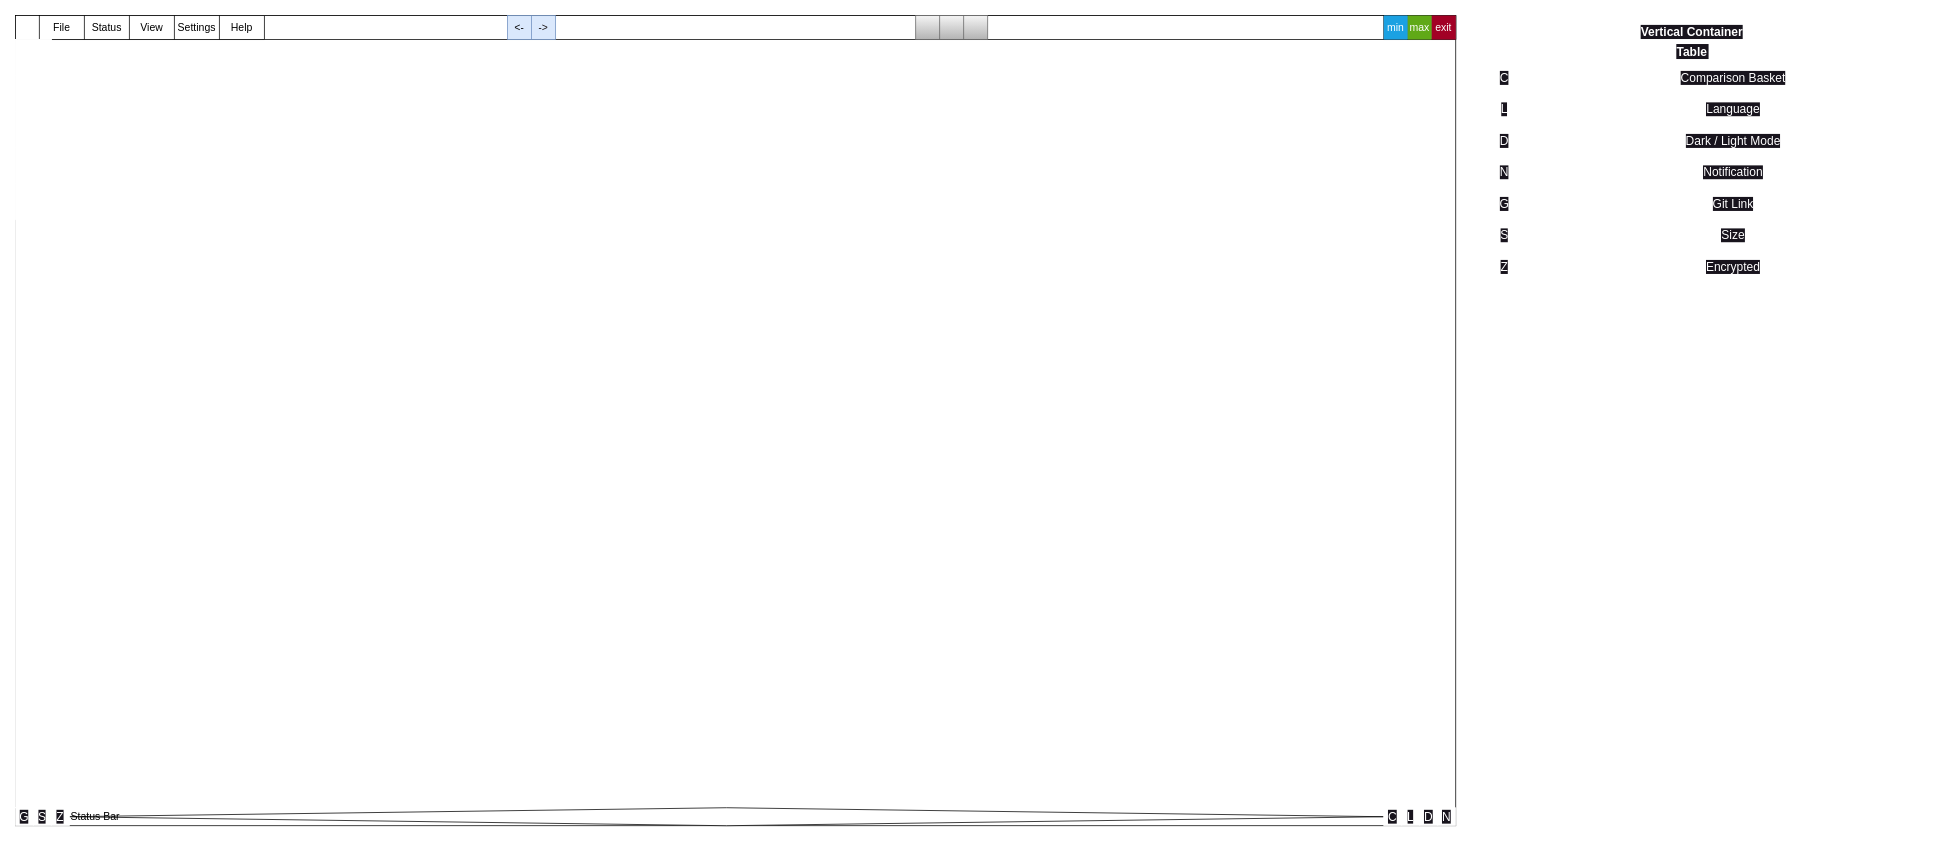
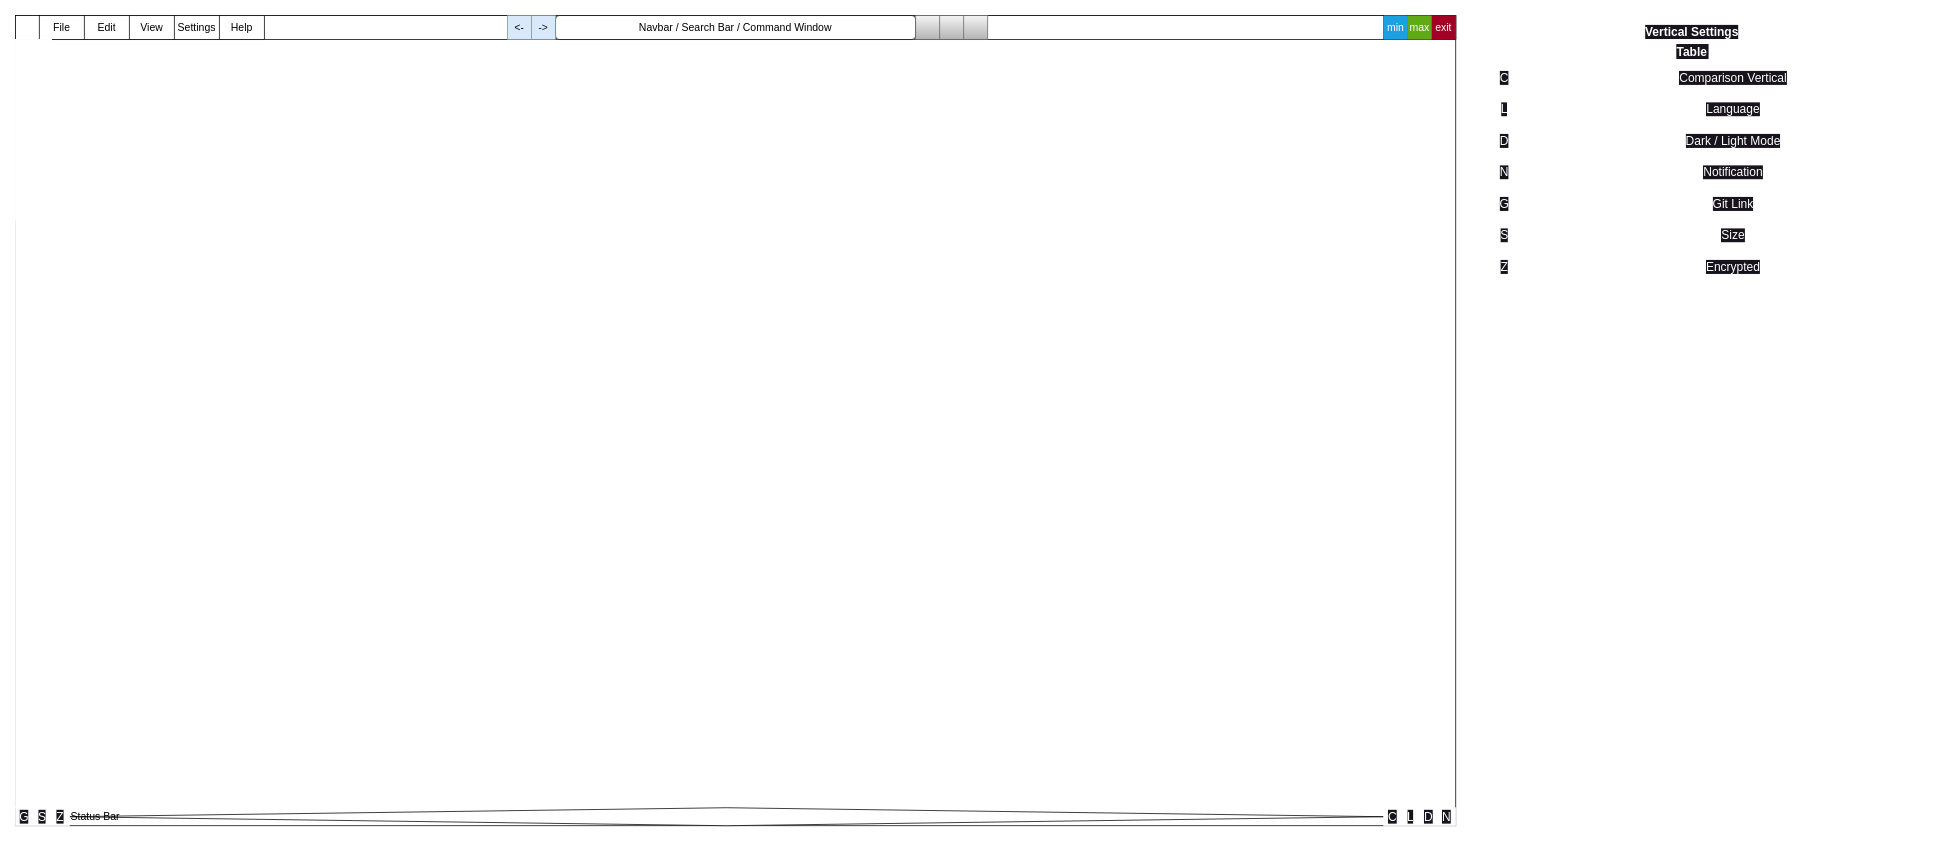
node "Status": label "Status" -> "Edit"
node "Navbar / Search Bar / Command Window": added
node "Vertical Container": label "Vertical Container" -> "Vertical Settings"
node "Comparison Basket": label "Comparison Basket" -> "Comparison Vertical"
